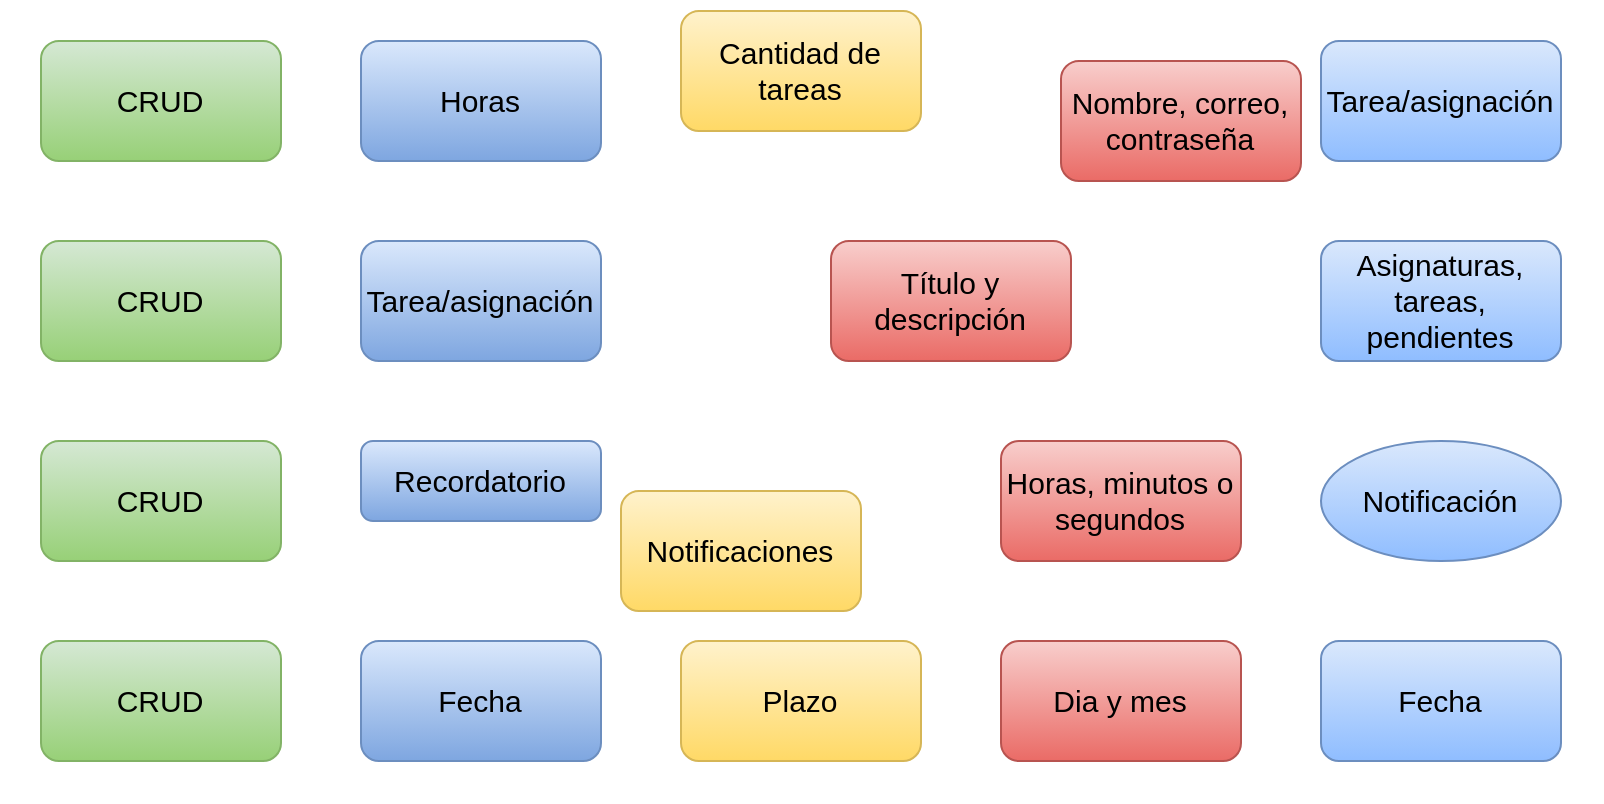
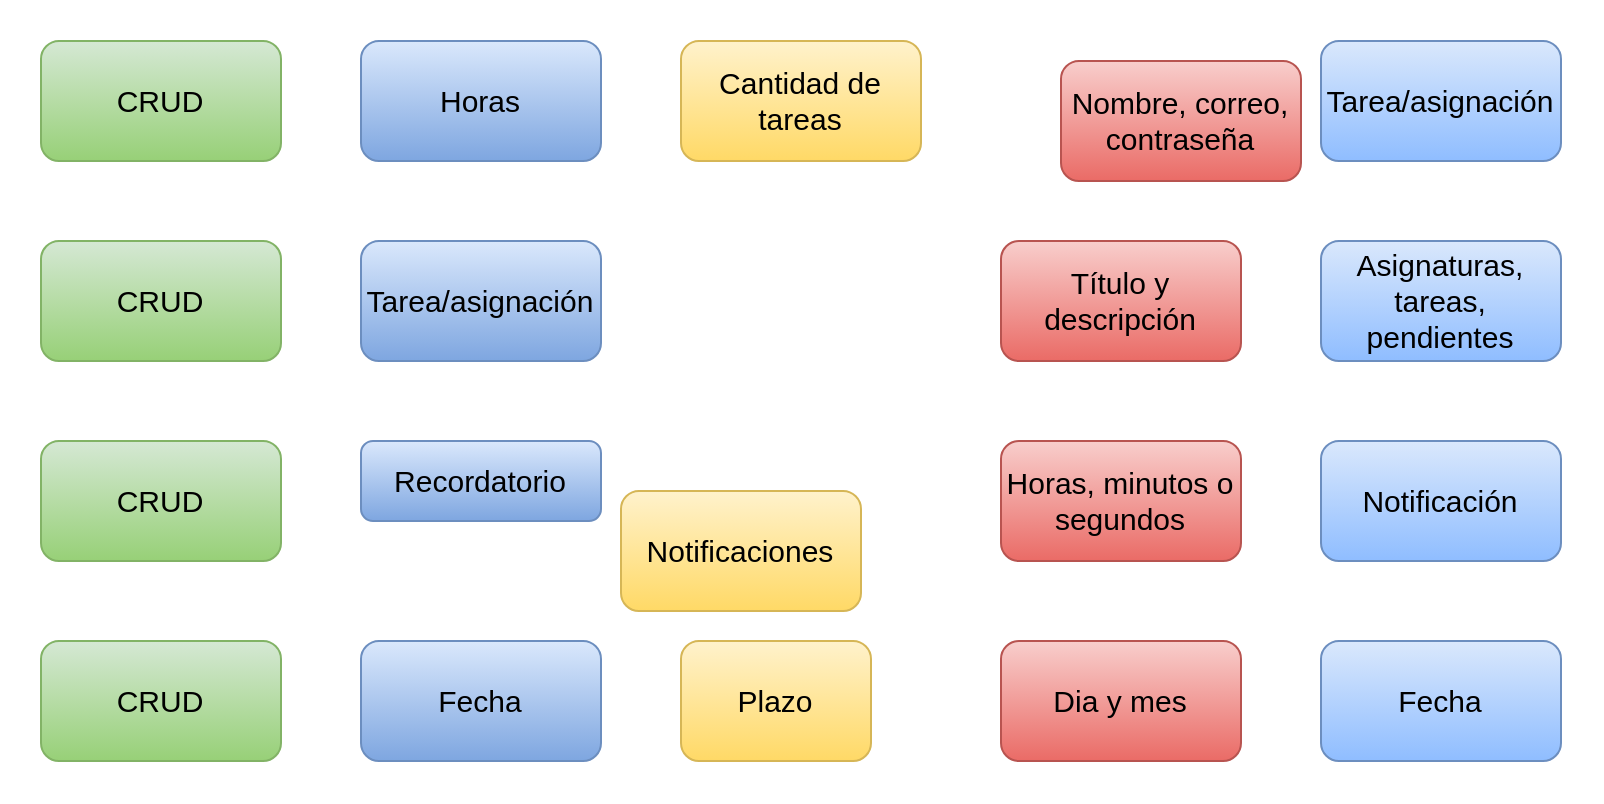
node "Cantidad de tareas": moved (801, 71) -> (801, 101)
node "Título y descripción": moved (951, 301) -> (1121, 301)
node "Notificación": shape ellipse -> rounded rectangle
node "Plazo": size 240x120 -> 190x120
